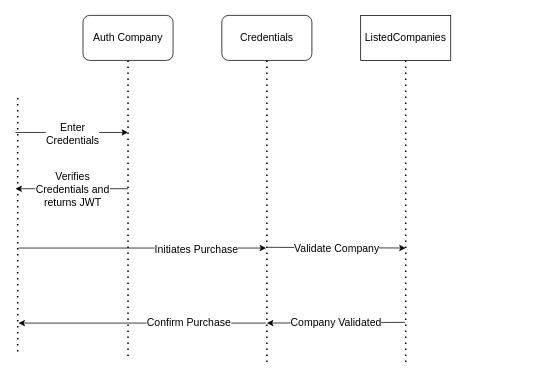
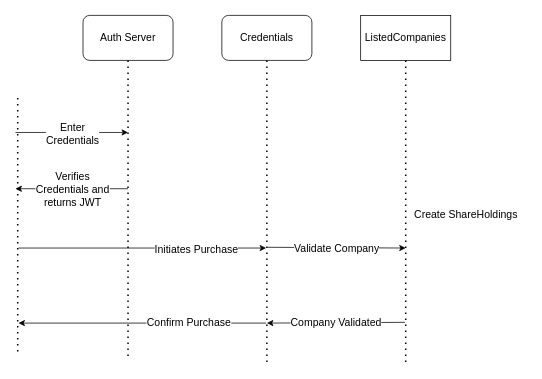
node "Auth Company": label "Auth Company" -> "Auth Server"
node "Create ShareHoldings": added
